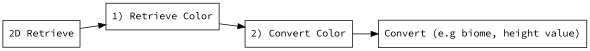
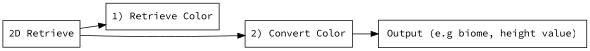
edge "1) Retrieve Color" -> "2) Convert Color": now "2D Retrieve" -> "2) Convert Color"
node "Convert (e.g biome, height value)": label "Convert (e.g biome, height value)" -> "Output (e.g biome, height value)"
